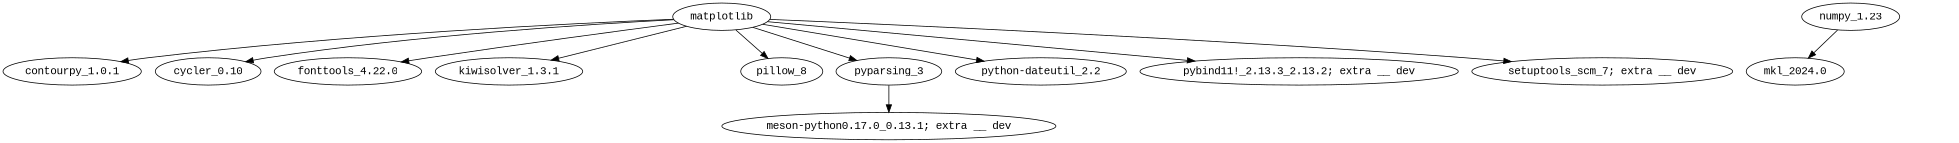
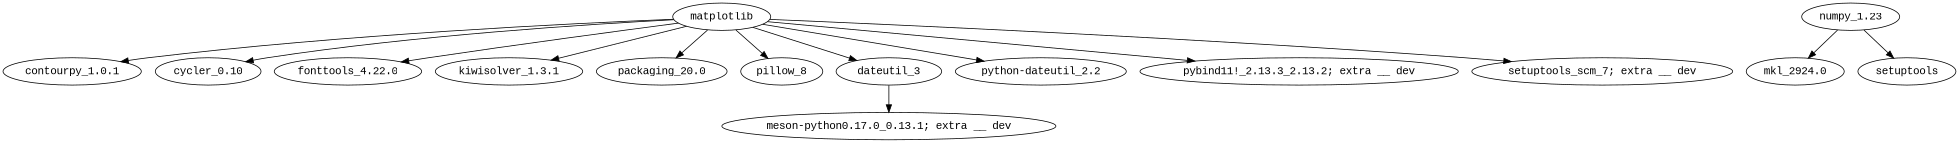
node "packaging_20.0": added
node "pyparsing_3": label "pyparsing_3" -> "dateutil_3"
node "mkl_2024.0": label "mkl_2024.0" -> "mkl_2924.0"
node "setuptools": added
